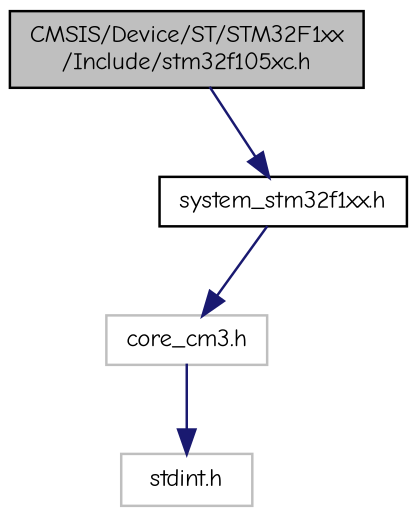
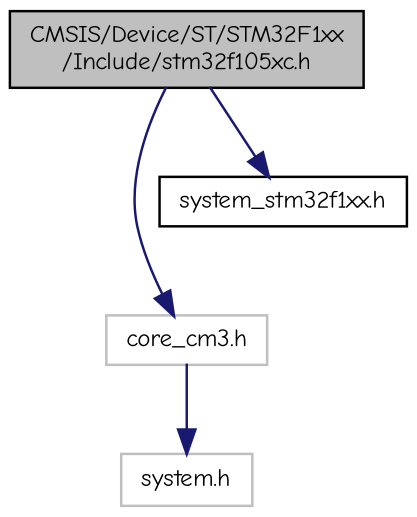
edge "system_stm32f1xx.h" -> "core_cm3.h": now "CMSIS/Device/ST/STM32F1xx /Include/stm32f105xc.h" -> "core_cm3.h"
node "stdint.h": label "stdint.h" -> "system.h"
